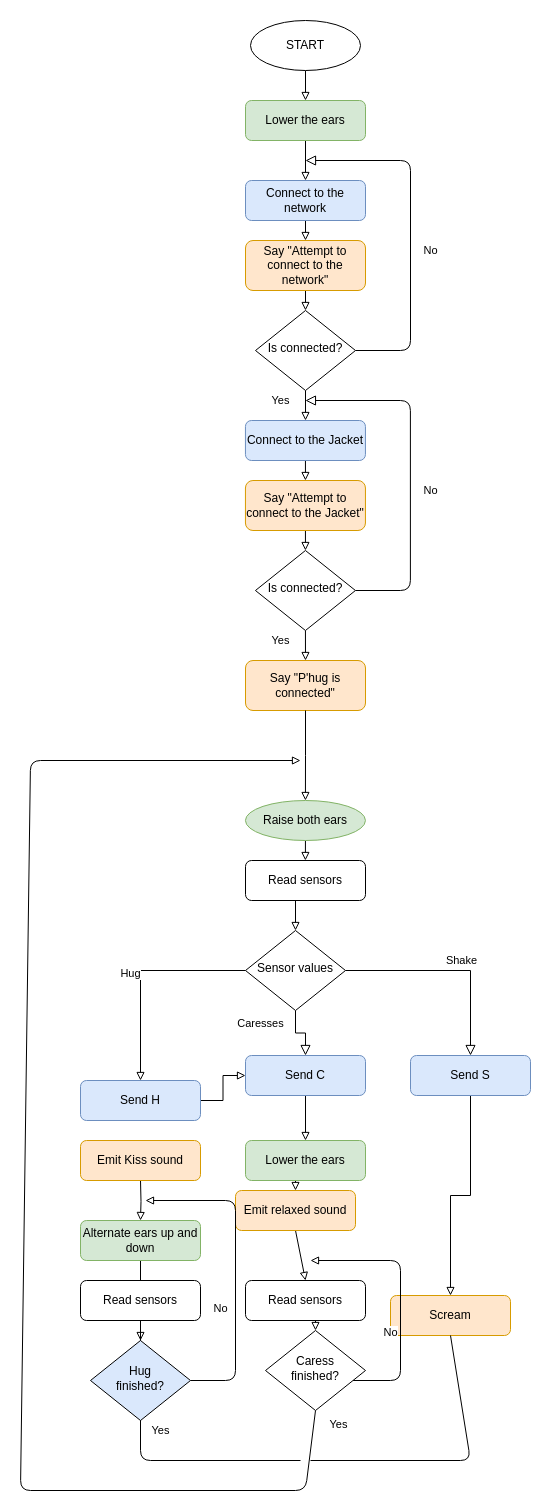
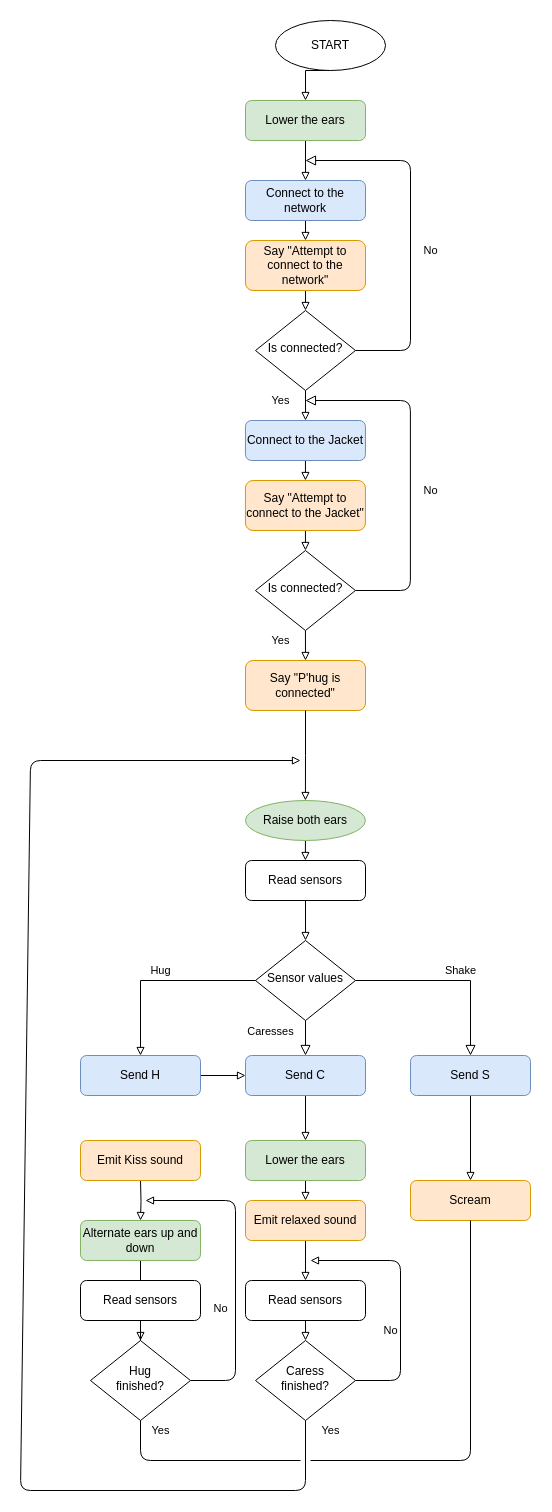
node "START": moved (306, 46) -> (331, 46)
node "Sensor values": moved (296, 971) -> (306, 981)
node "Send H": moved (141, 1101) -> (141, 1076)
node "Emit relaxed sound": moved (296, 1211) -> (306, 1221)
node "Scream": moved (451, 1316) -> (471, 1201)
node "Caress finished?": moved (316, 1371) -> (306, 1381)
node "Hug finished?": fillcolor #dae8fc -> #ffffff
